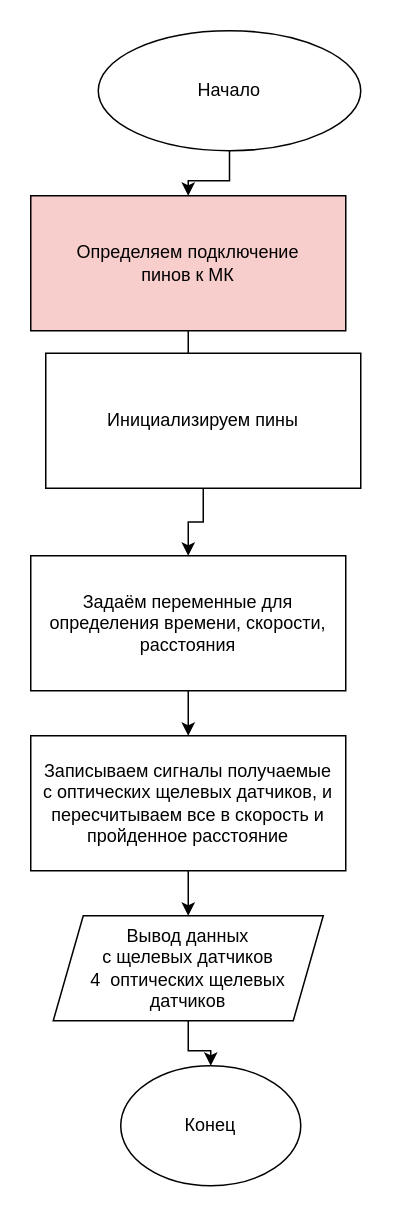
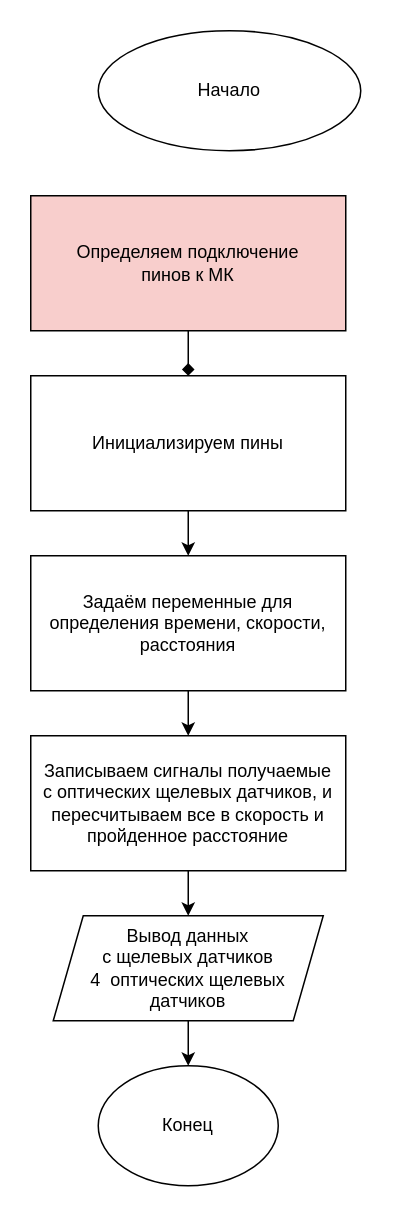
edge "Начало" -> "Определяем подключение пинов к МК": removed
node "Инициализируем пины": moved (203, 421) -> (188, 443)
node "Конец": moved (211, 1126) -> (188, 1126)
